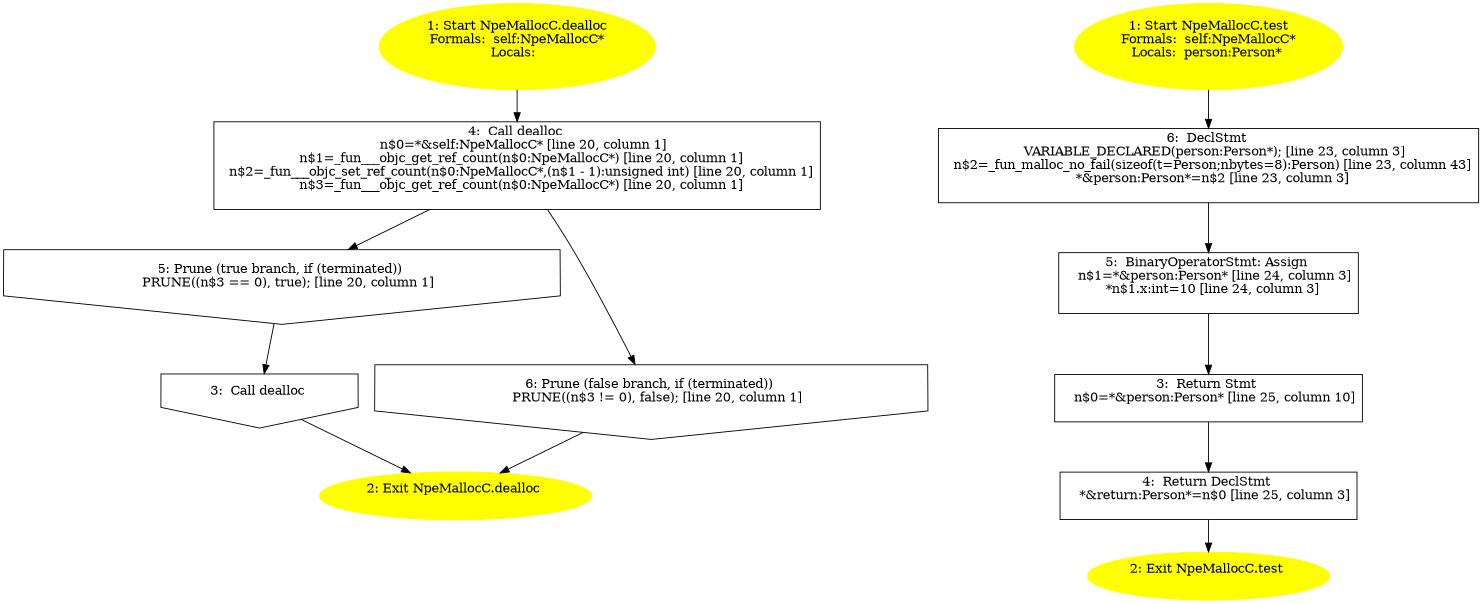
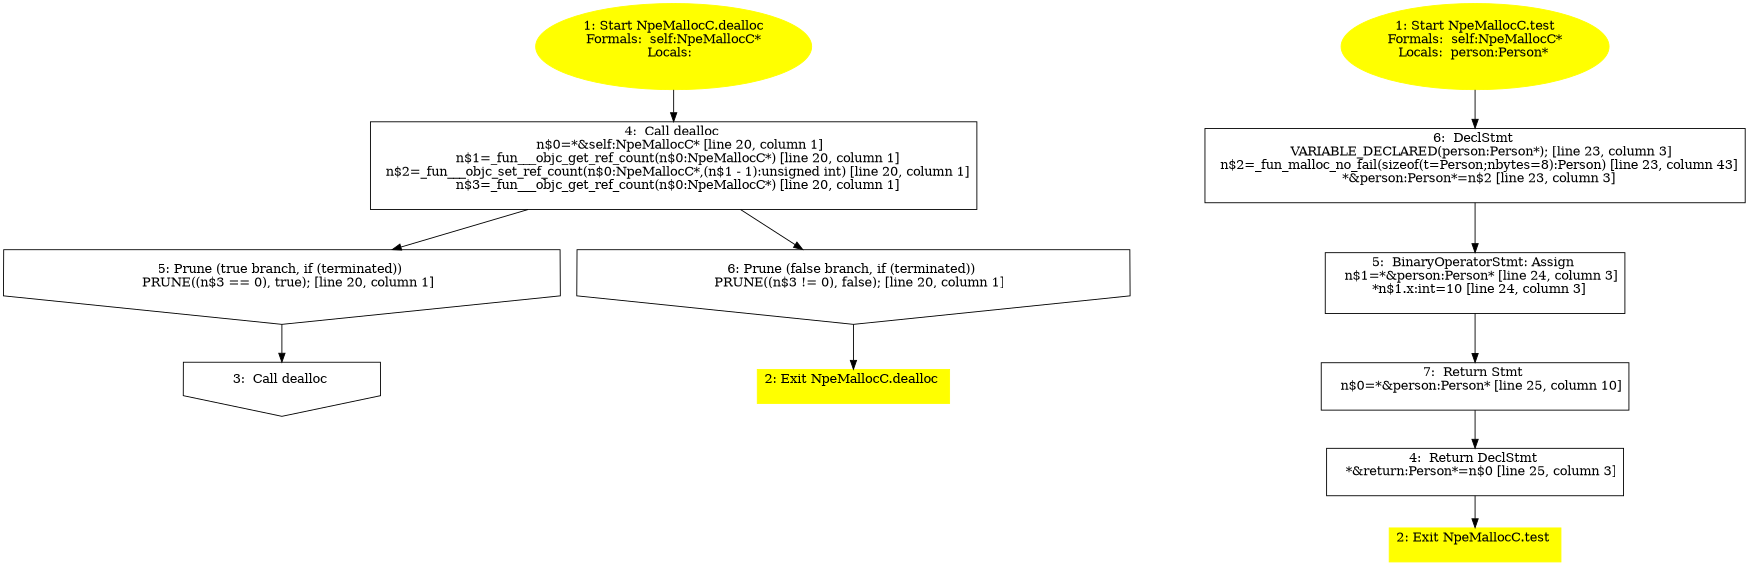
node "3:  Return Stmt n$0=*&person:Person* [line 25, column 10]": label "3:  Return Stmt n$0=*&person:Person* [line 25, column 10]" -> "7:  Return Stmt n$0=*&person:Person* [line 25, column 10]"
edge "3:  Call dealloc" -> "2: Exit NpeMallocC.dealloc": removed
node "2: Exit NpeMallocC.dealloc": shape ellipse -> box
node "2: Exit NpeMallocC.test": shape ellipse -> box
